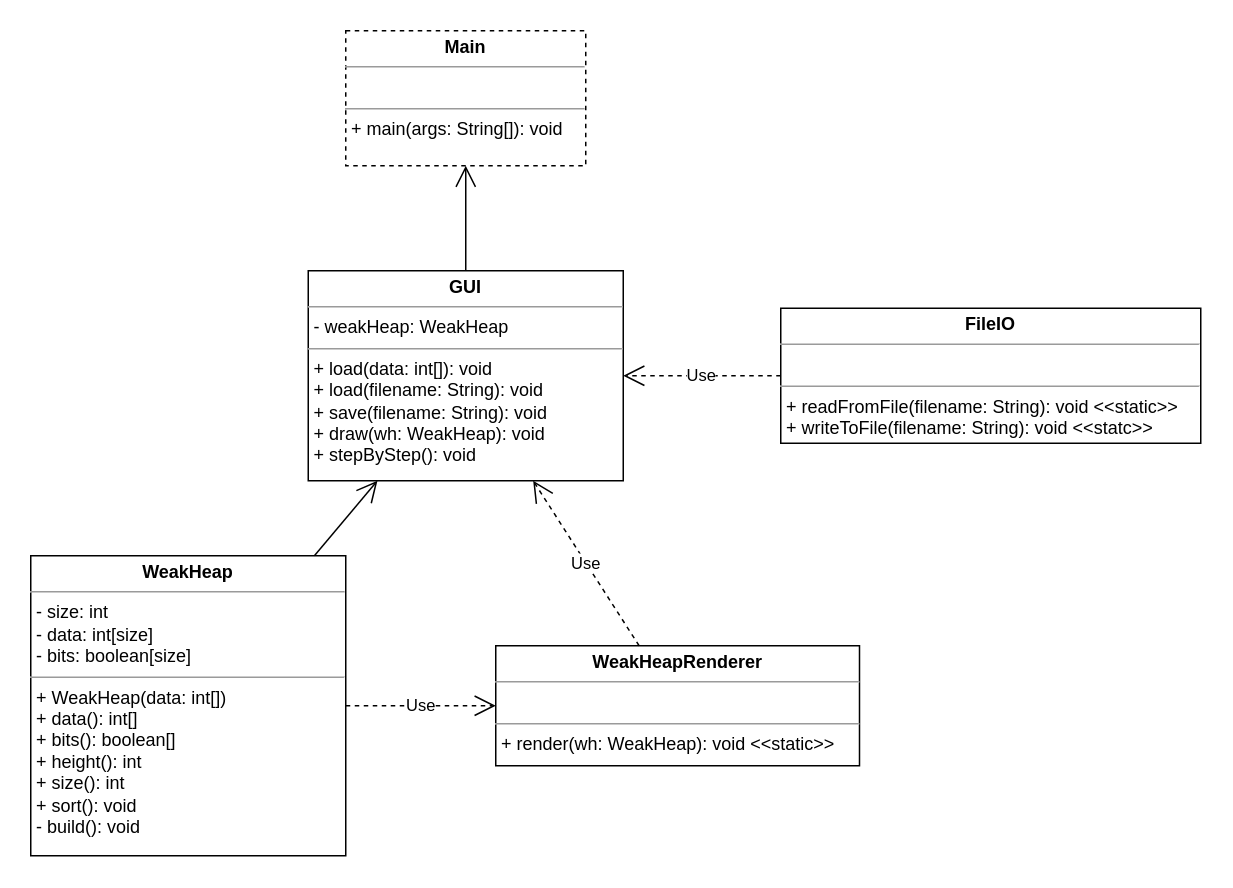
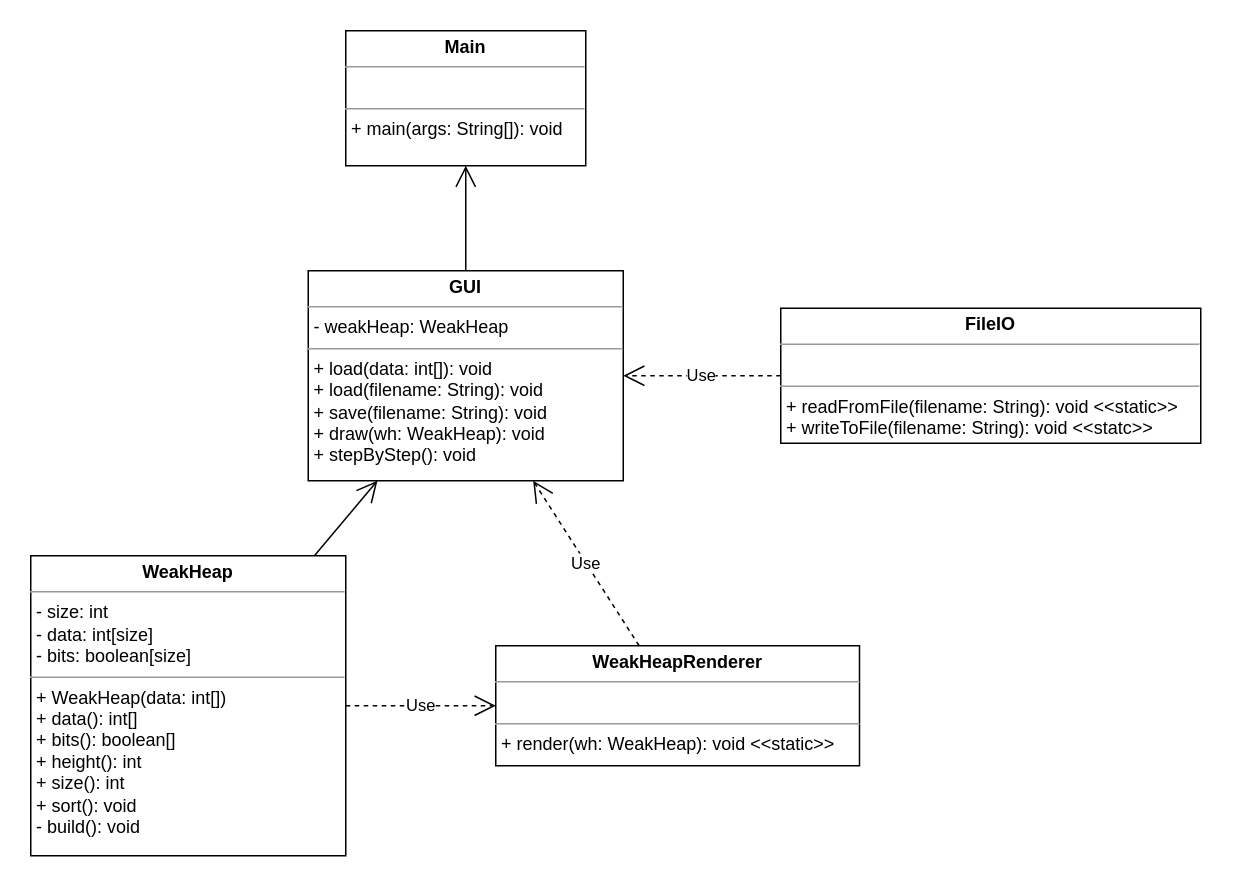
node "Main + main(args: String[]): void": style dashed -> solid
